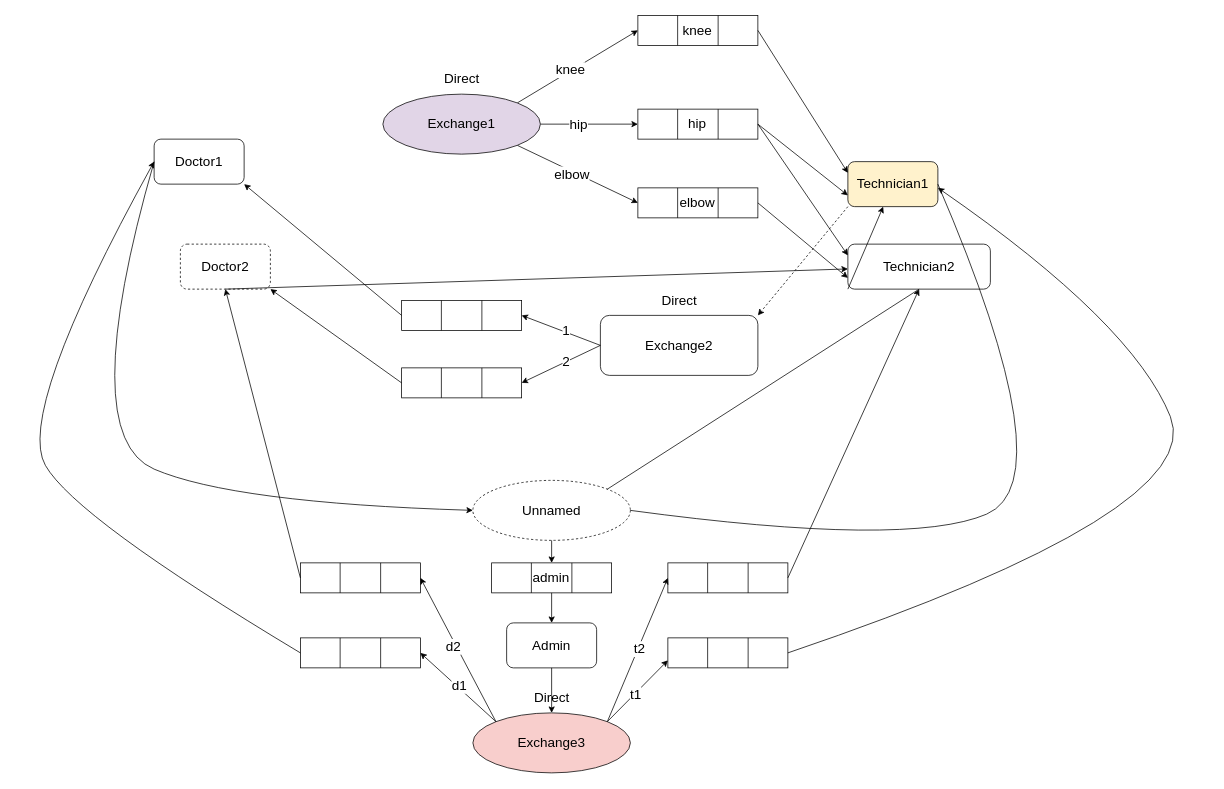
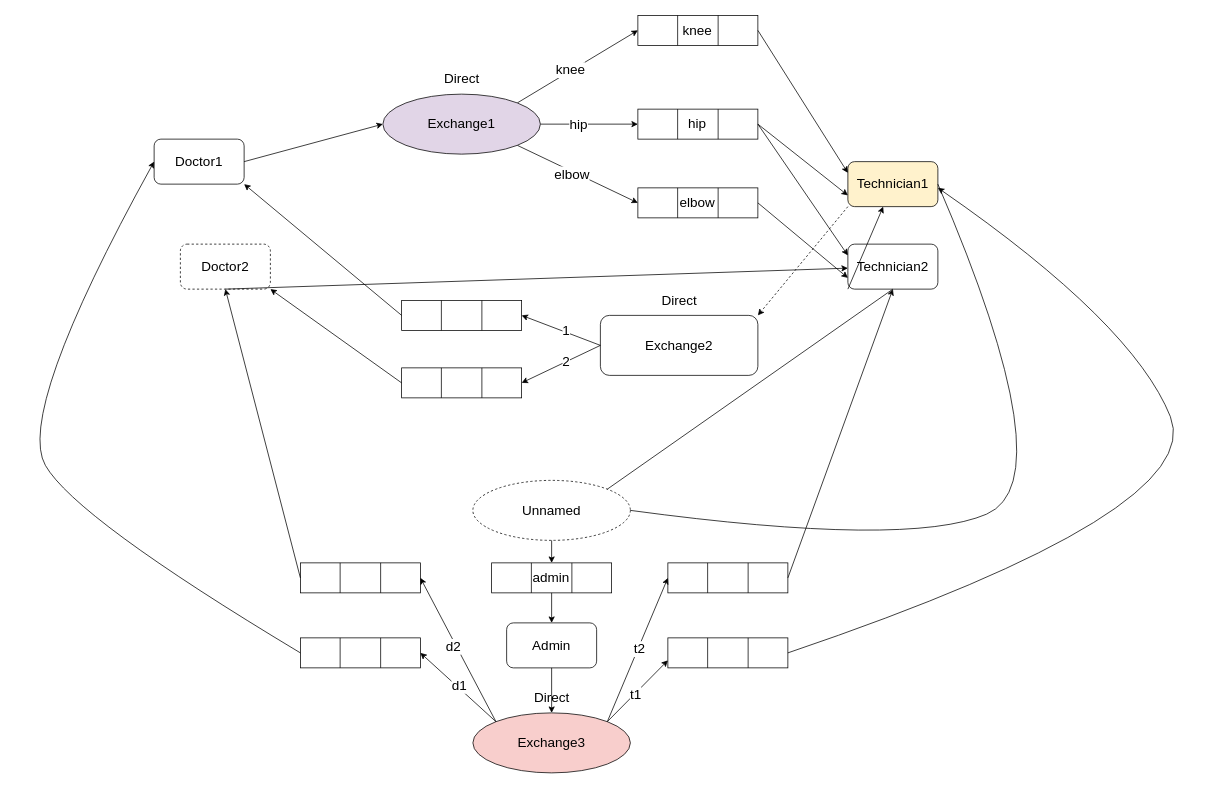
edge "Doctor1" -> "Exchange1": added
node "Technician2": size 143x45 -> 90x45
edge "Doctor1" -> "Unnamed": removed
